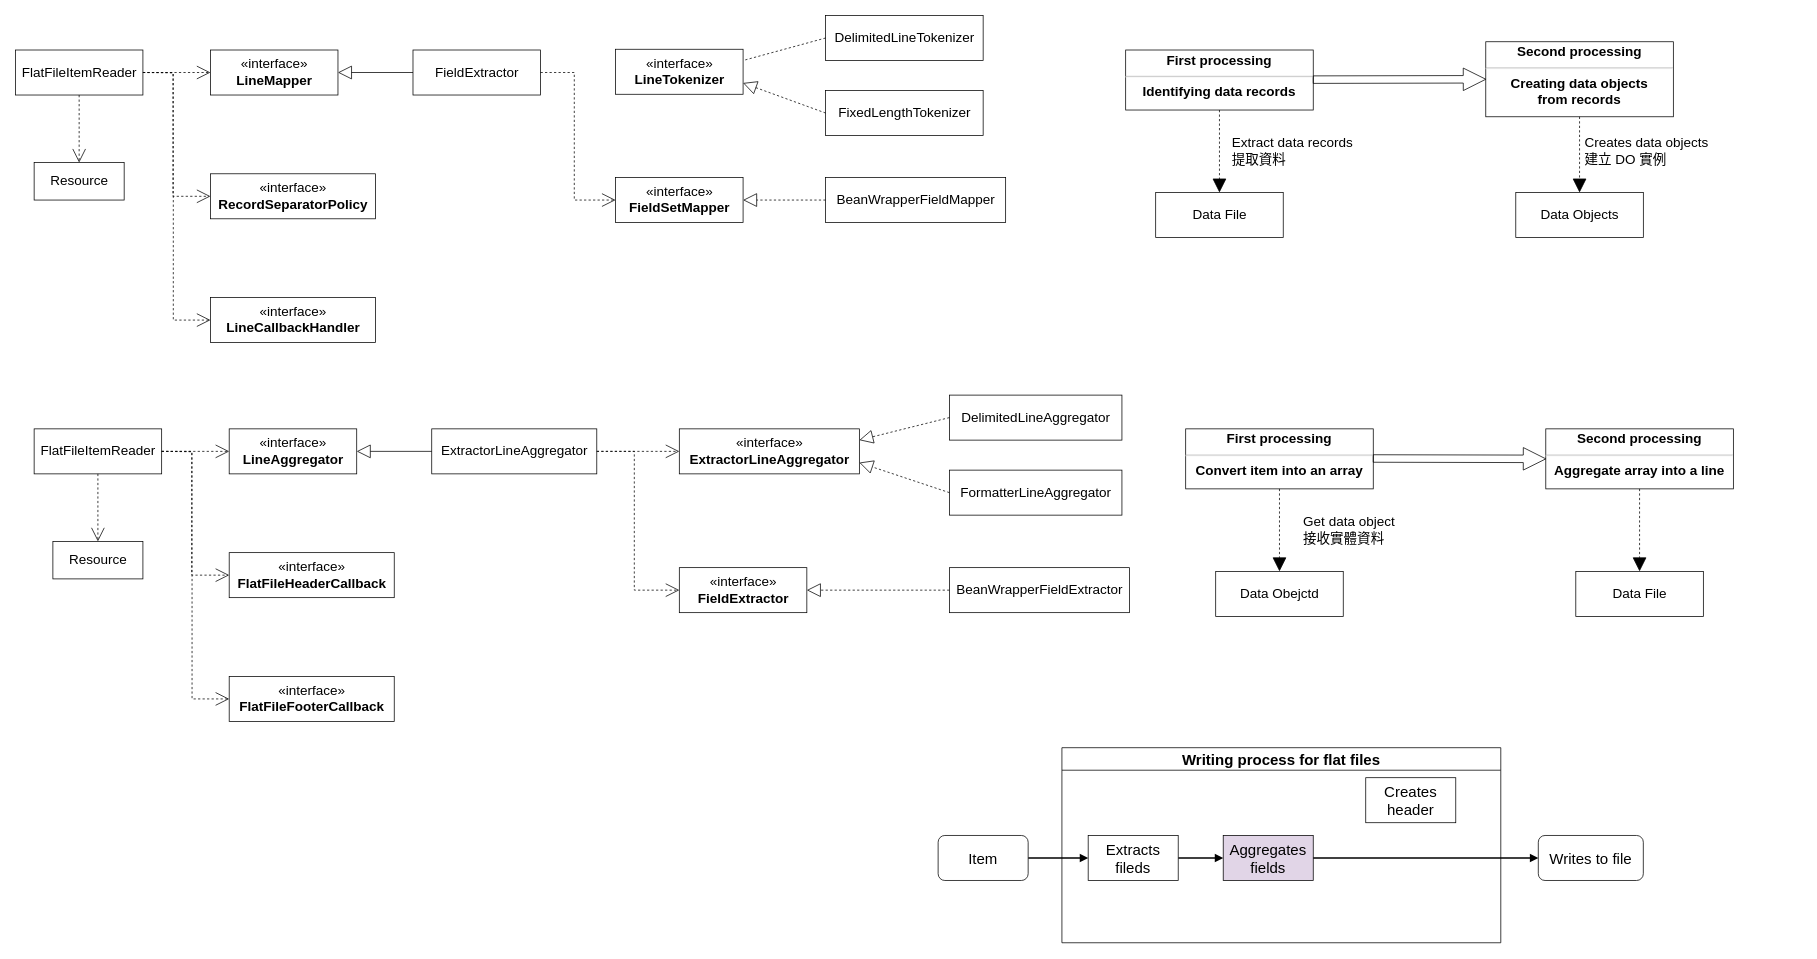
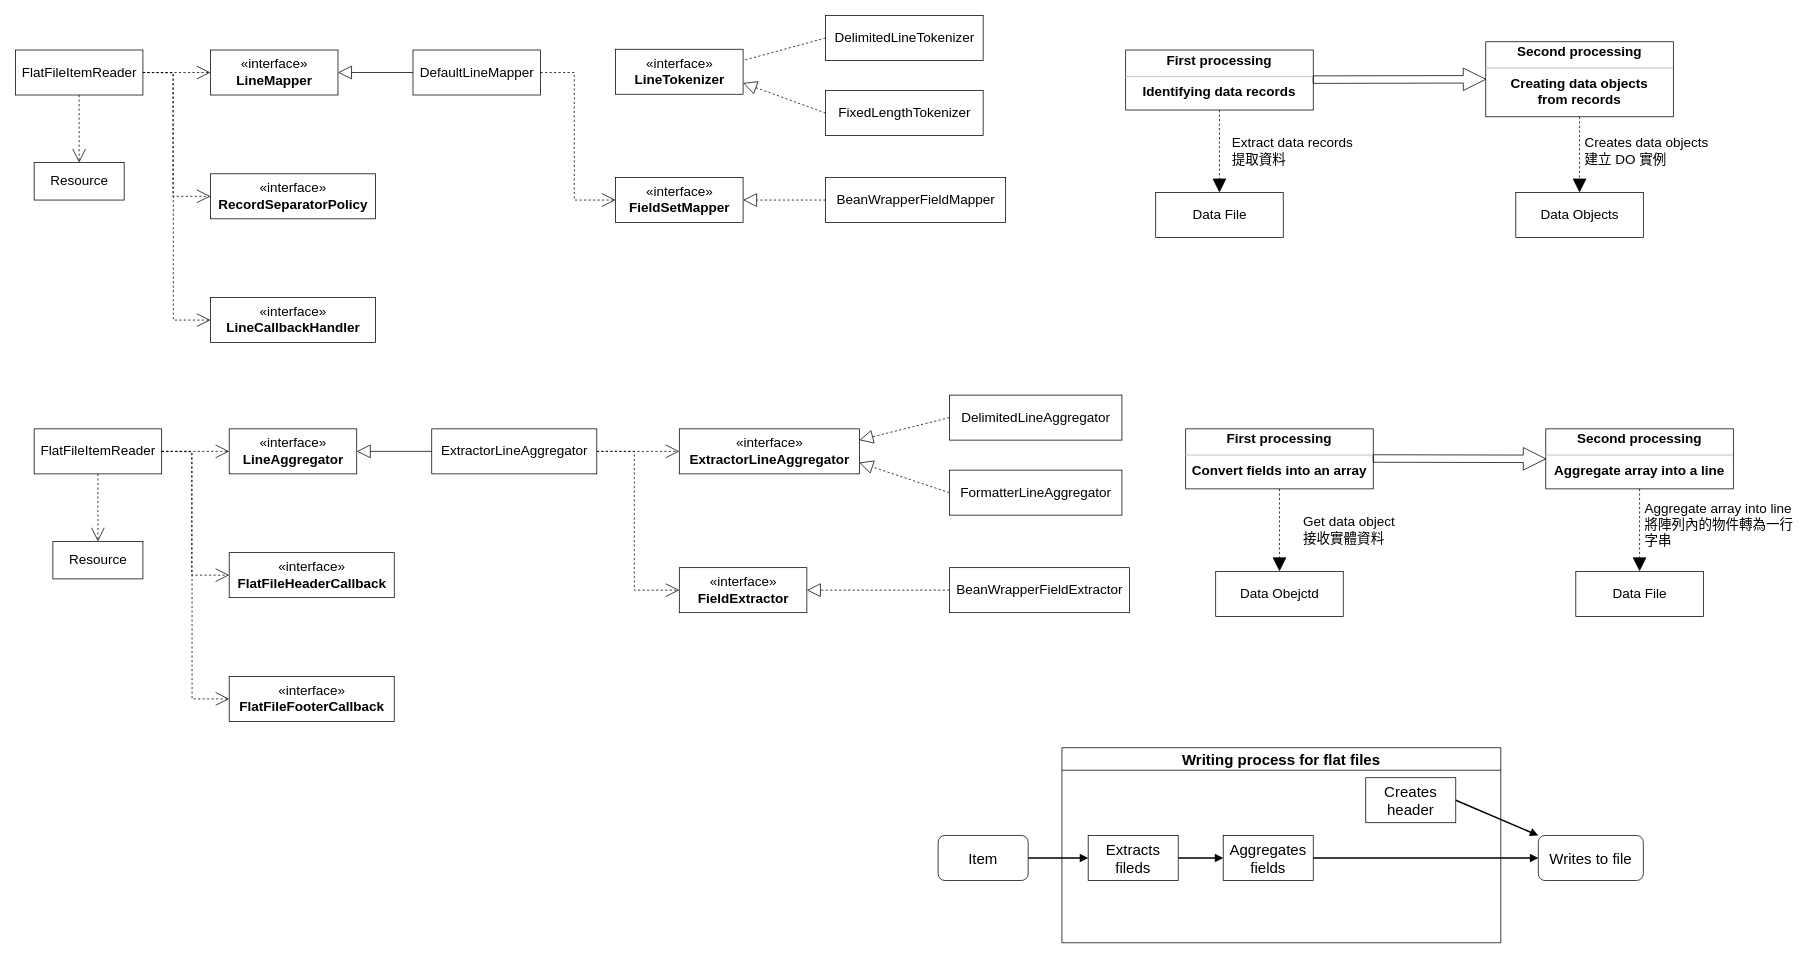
node "FieldExtractor": label "FieldExtractor" -> "DefaultLineMapper"
node "First processing Convert item into an array": label "First processing Convert item into an array" -> "First processing Convert fields into an array"
node "Aggregate array into line 將陣列內的物件轉為一行字串": added
edge "Creates header" -> "Writes to file": added
node "Aggregates fields": fillcolor #e1d5e7 -> #ffffff
